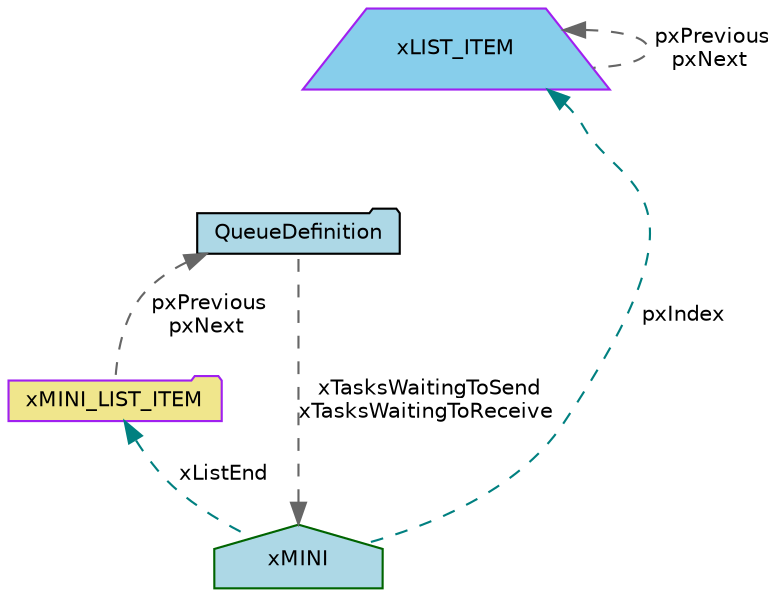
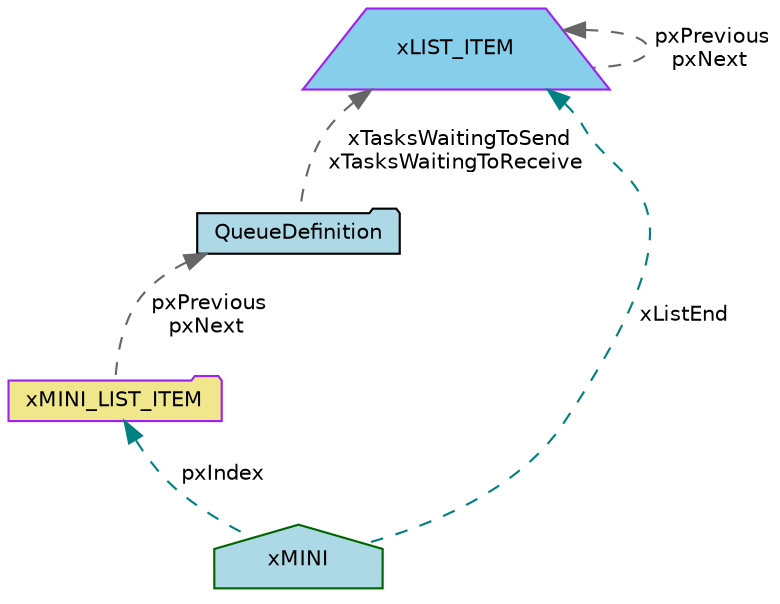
edge "xMINI" -> "xLIST_ITEM": label " pxIndex" -> " xListEnd"
edge "QueueDefinition" -> "xMINI": now "QueueDefinition" -> "xLIST_ITEM"
edge "xMINI" -> "xMINI_LIST_ITEM": label " xListEnd" -> " pxIndex"
